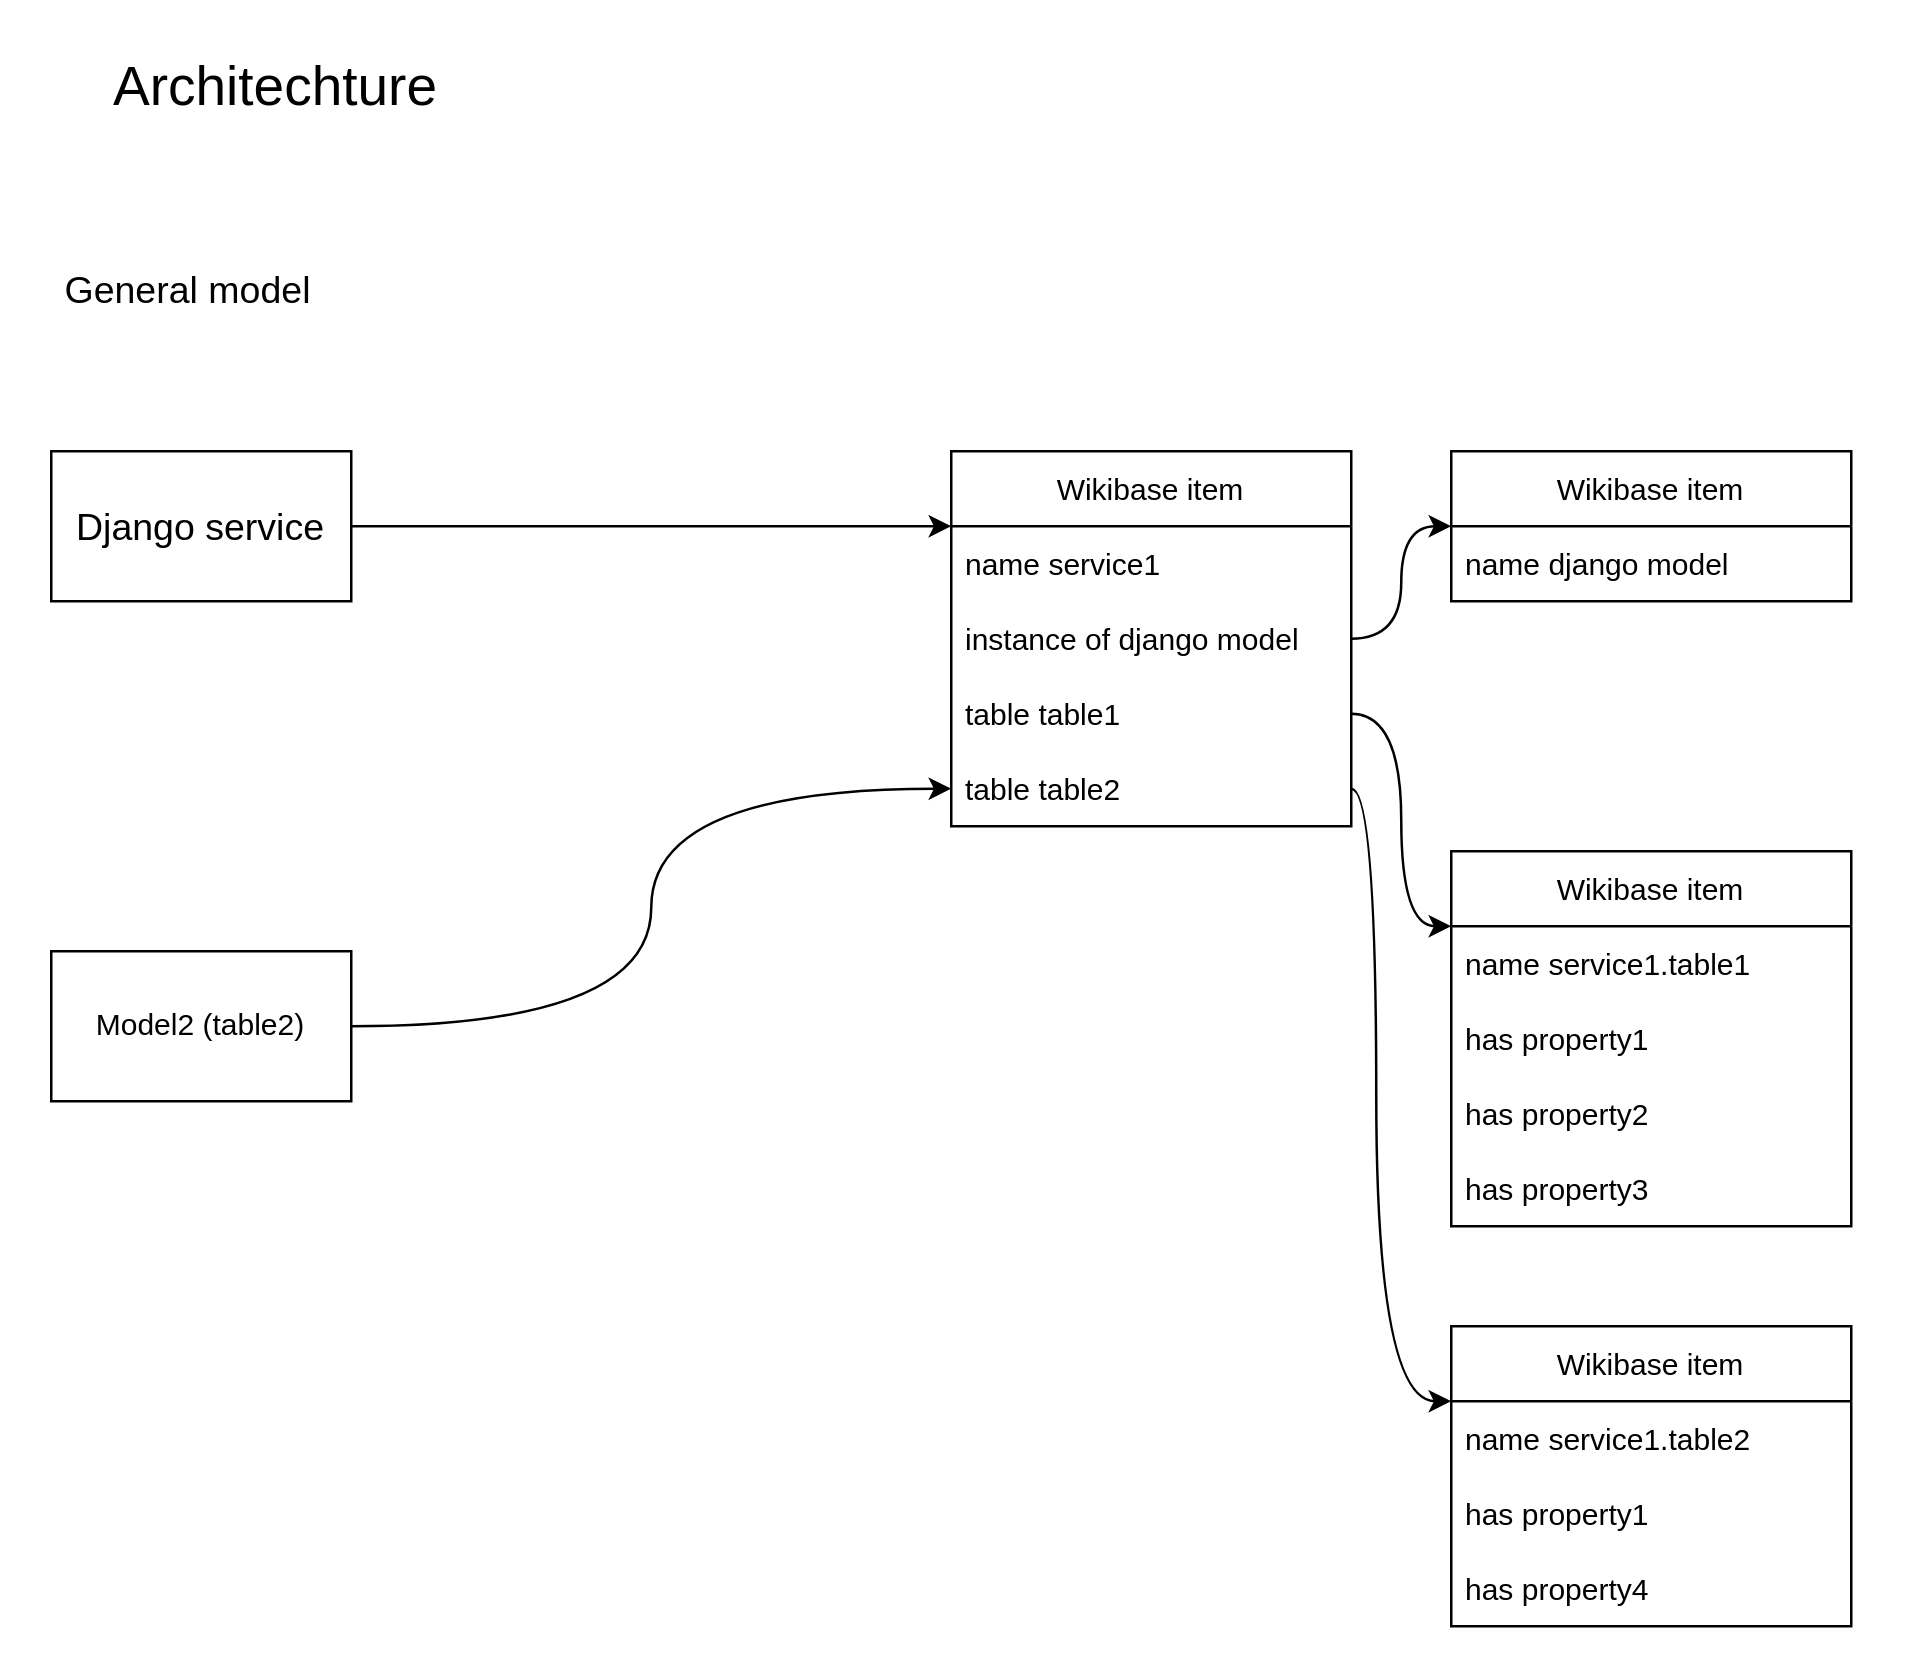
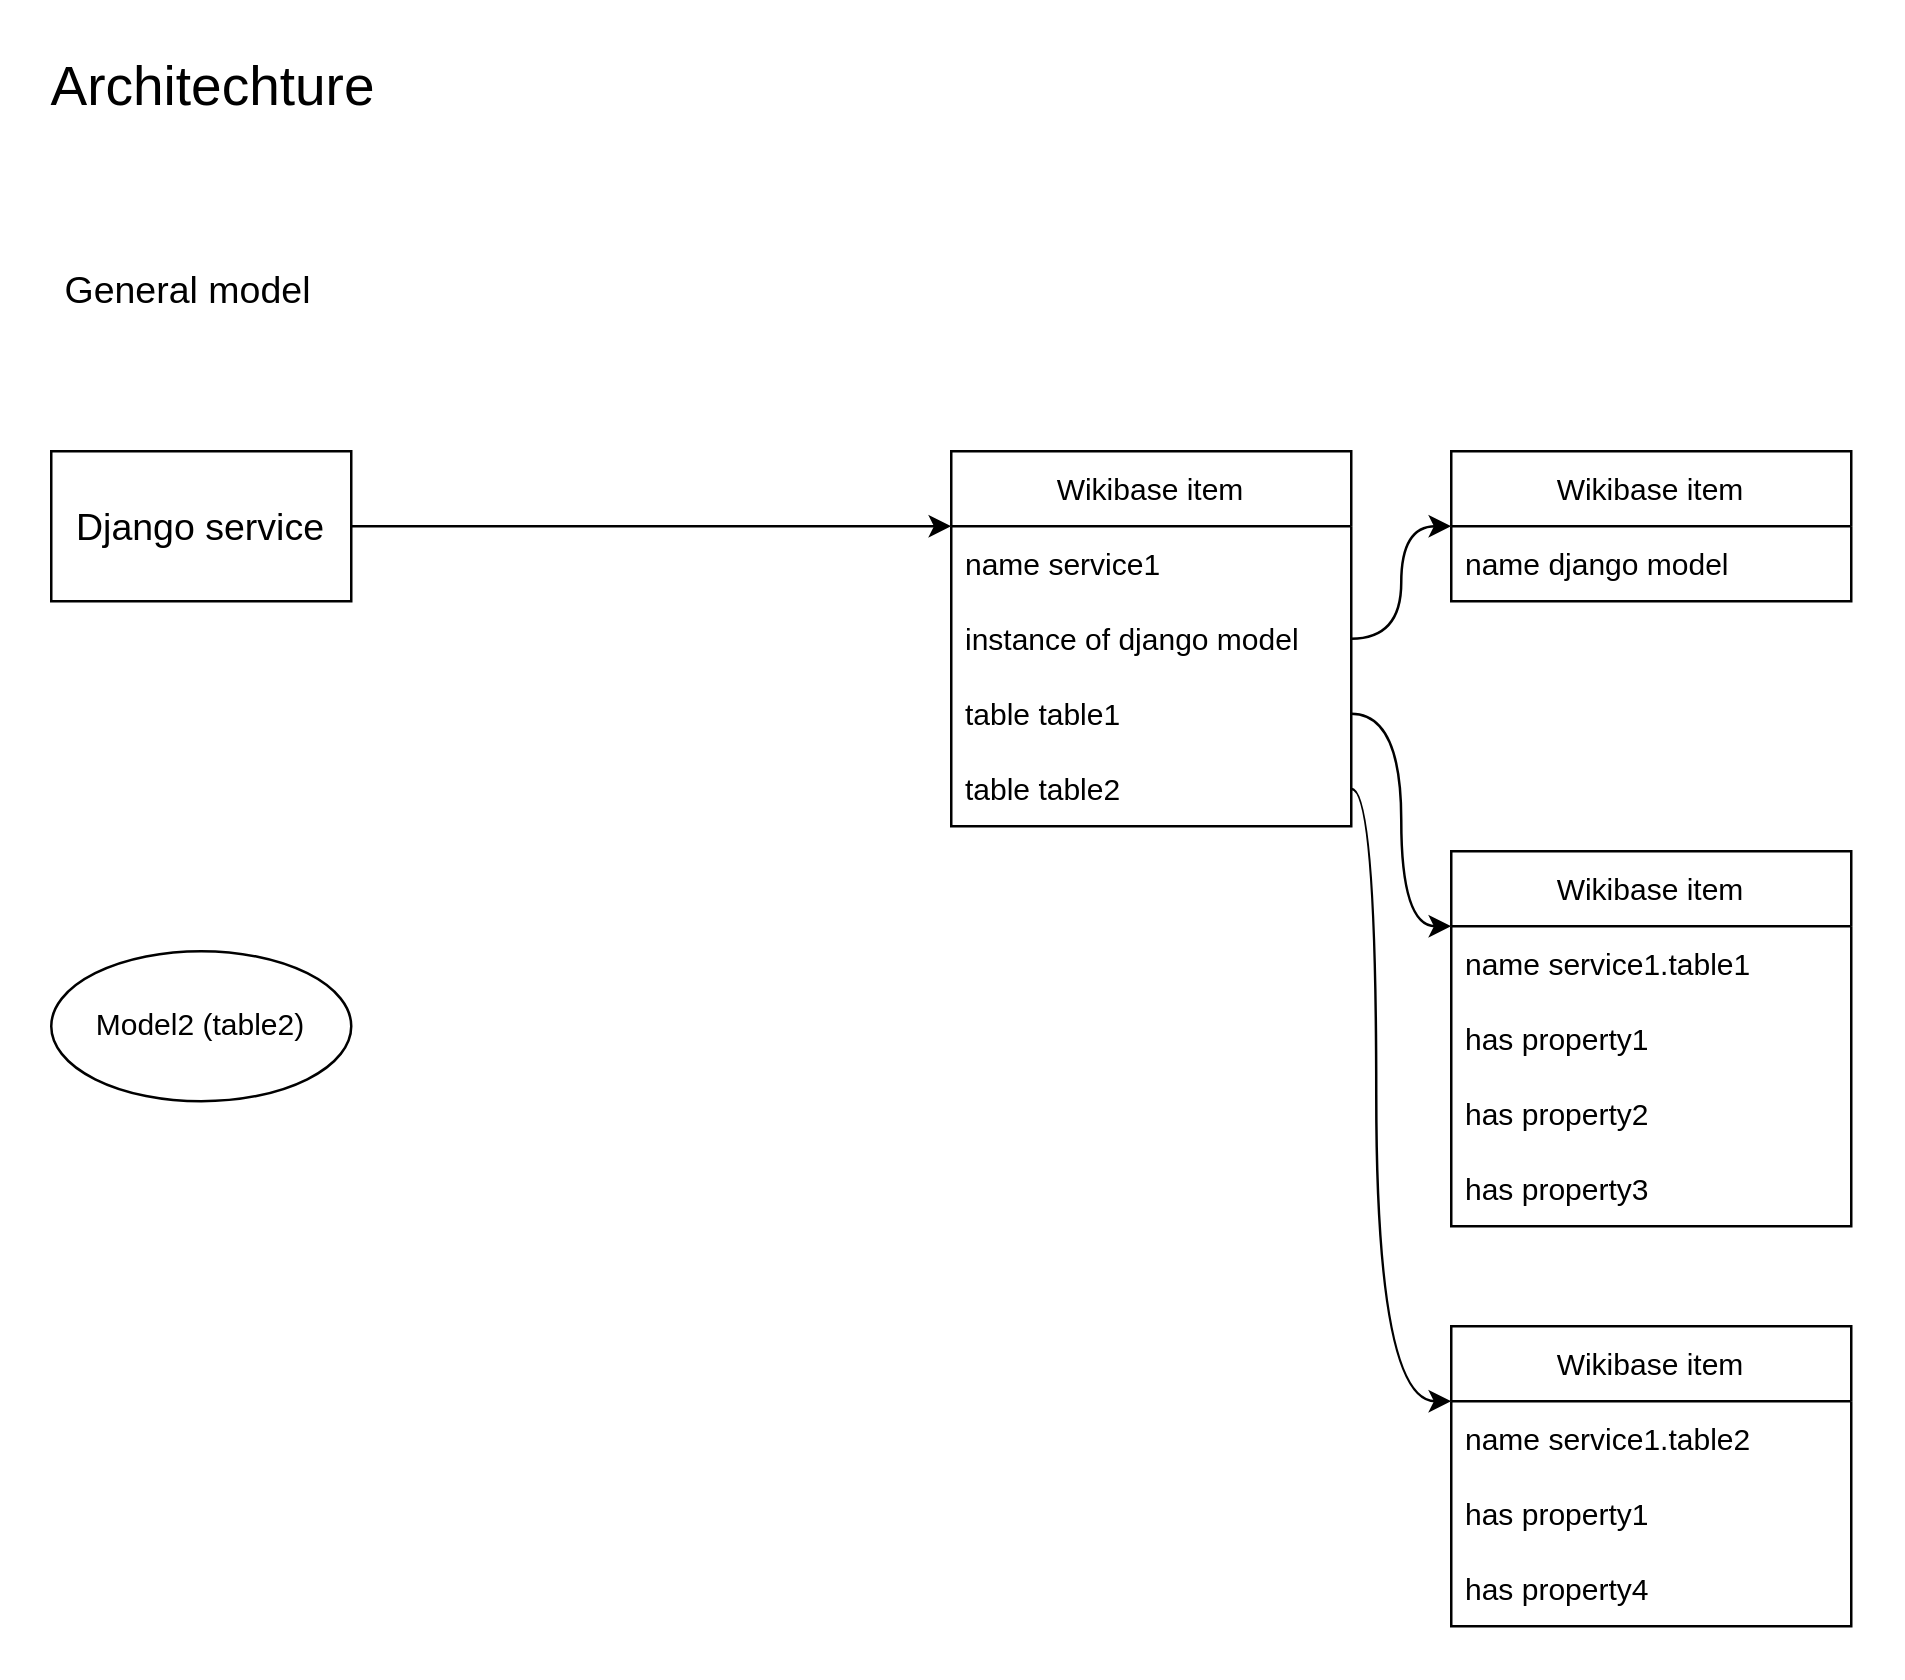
node "Architechture": moved (276, 89) -> (214, 89)
edge "Model2 (table2)" -> "table table2": removed
node "Model2 (table2)": shape rectangle -> ellipse
